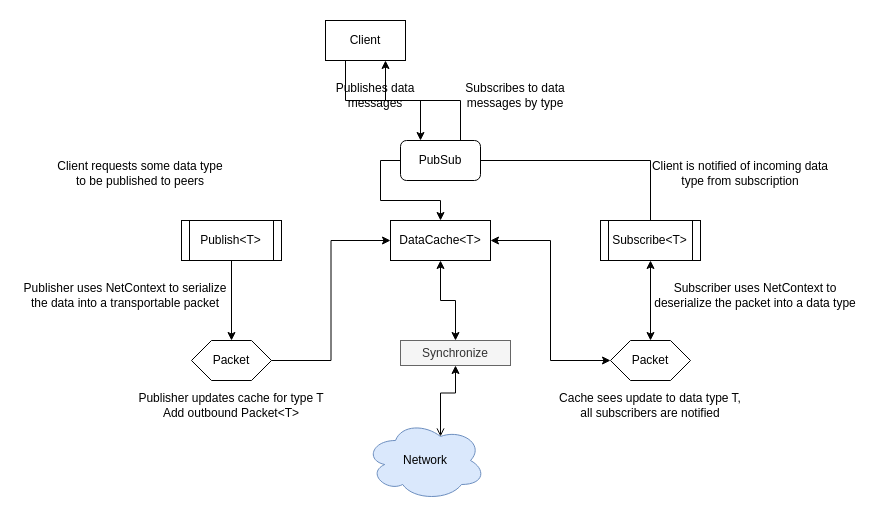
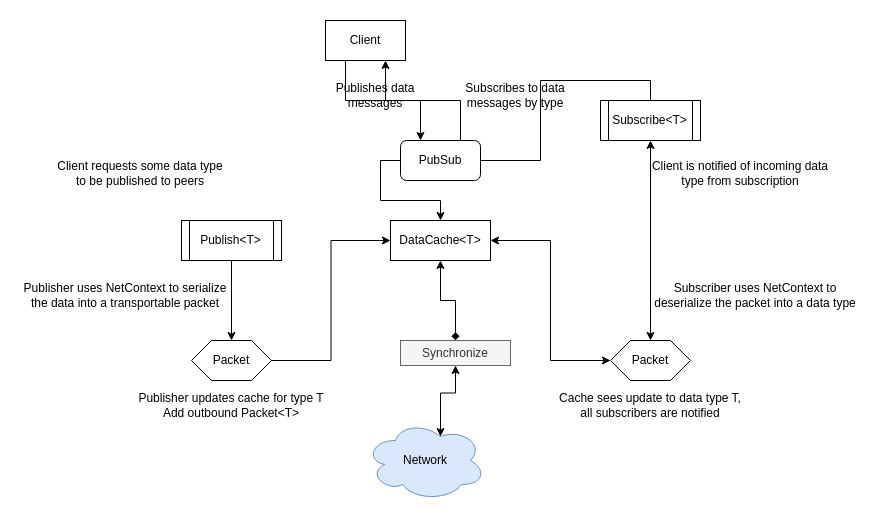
node "Subscribe<T>": moved (651, 241) -> (651, 121)
edge "DataCache<T>" -- "Synchronize": arrowhead classic -> diamond
edge "Synchronize" -- "Network": arrowhead open -> classic
